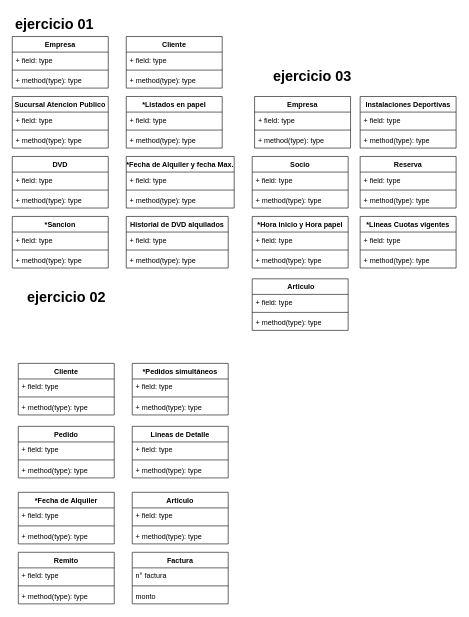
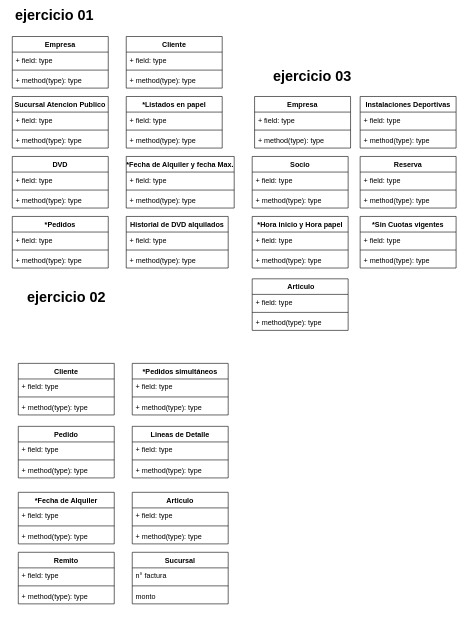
node "ejercicio 01": moved (54, 24) -> (54, 15)
node "*Sancion": label "*Sancion" -> "*Pedidos"
node "*Lineas Cuotas vigentes": label "*Lineas Cuotas vigentes" -> "*Sin Cuotas vigentes"
node "Factura": label "Factura" -> "Sucursal"
